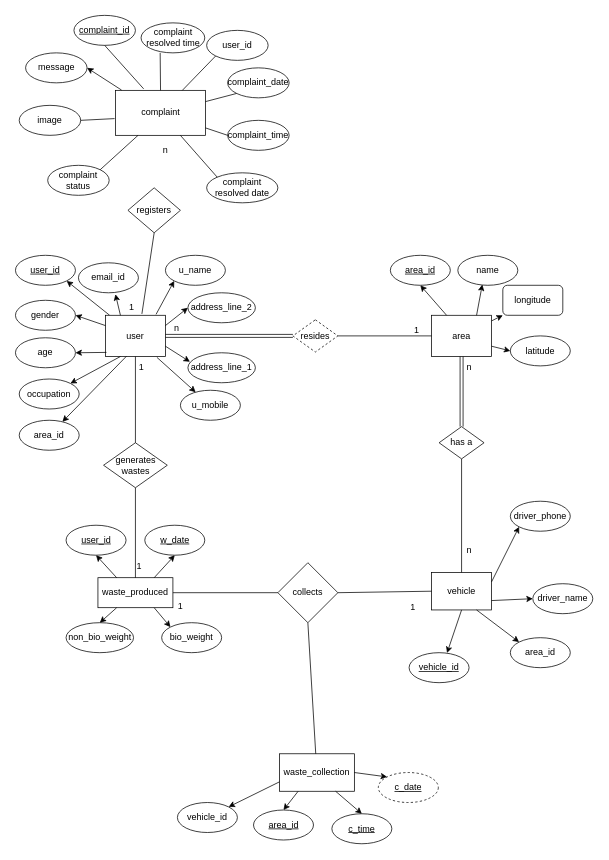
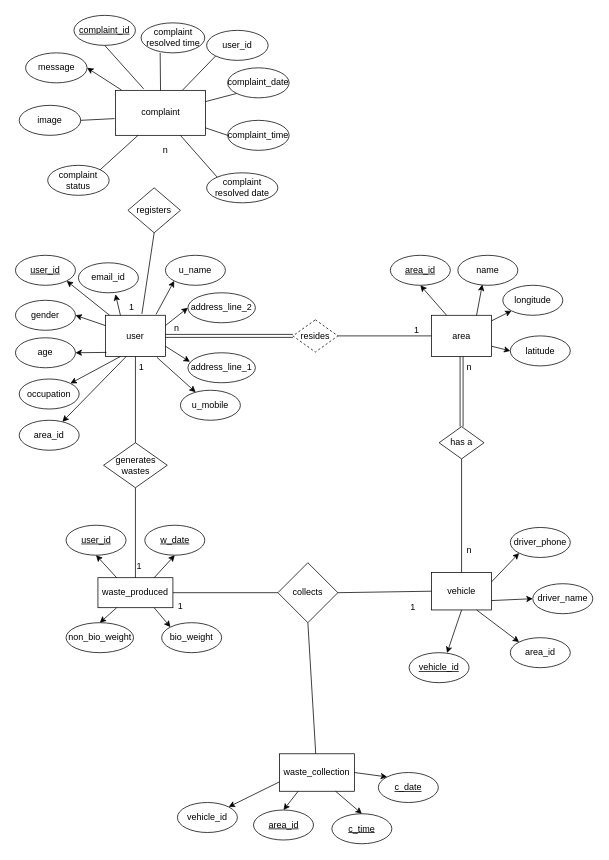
node "longitude": shape rounded rectangle -> ellipse
node "driver_phone": moved (540, 516) -> (540, 543)
node "c_date": style dashed -> solid
